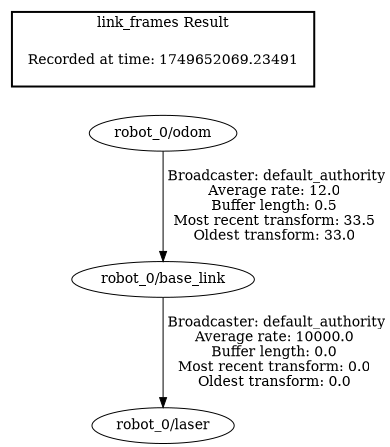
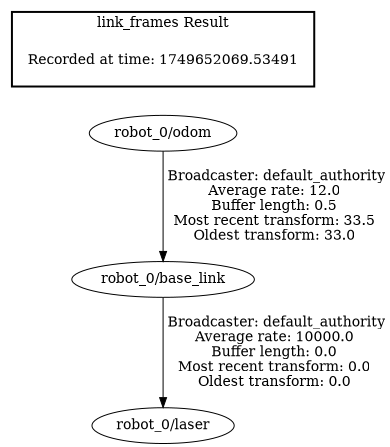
node "Recorded at time: 1749652069.23491": label "Recorded at time: 1749652069.23491" -> "Recorded at time: 1749652069.53491"
